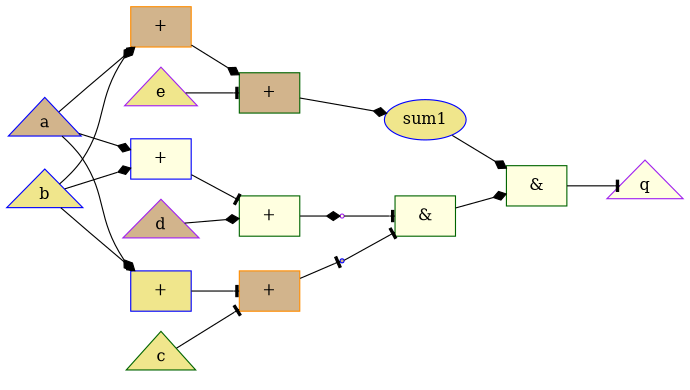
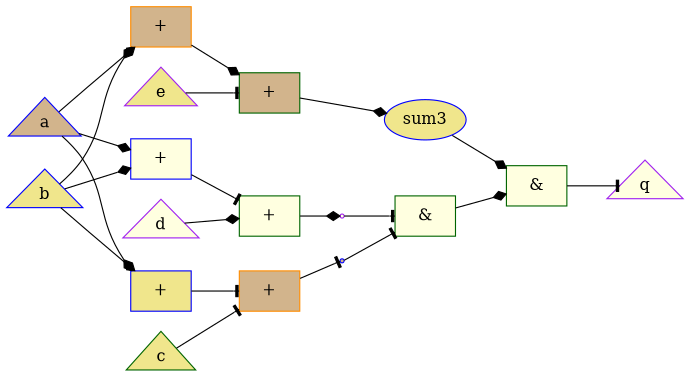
node "sum1": label "sum1" -> "sum3"
node "d": fillcolor tan -> lightyellow
